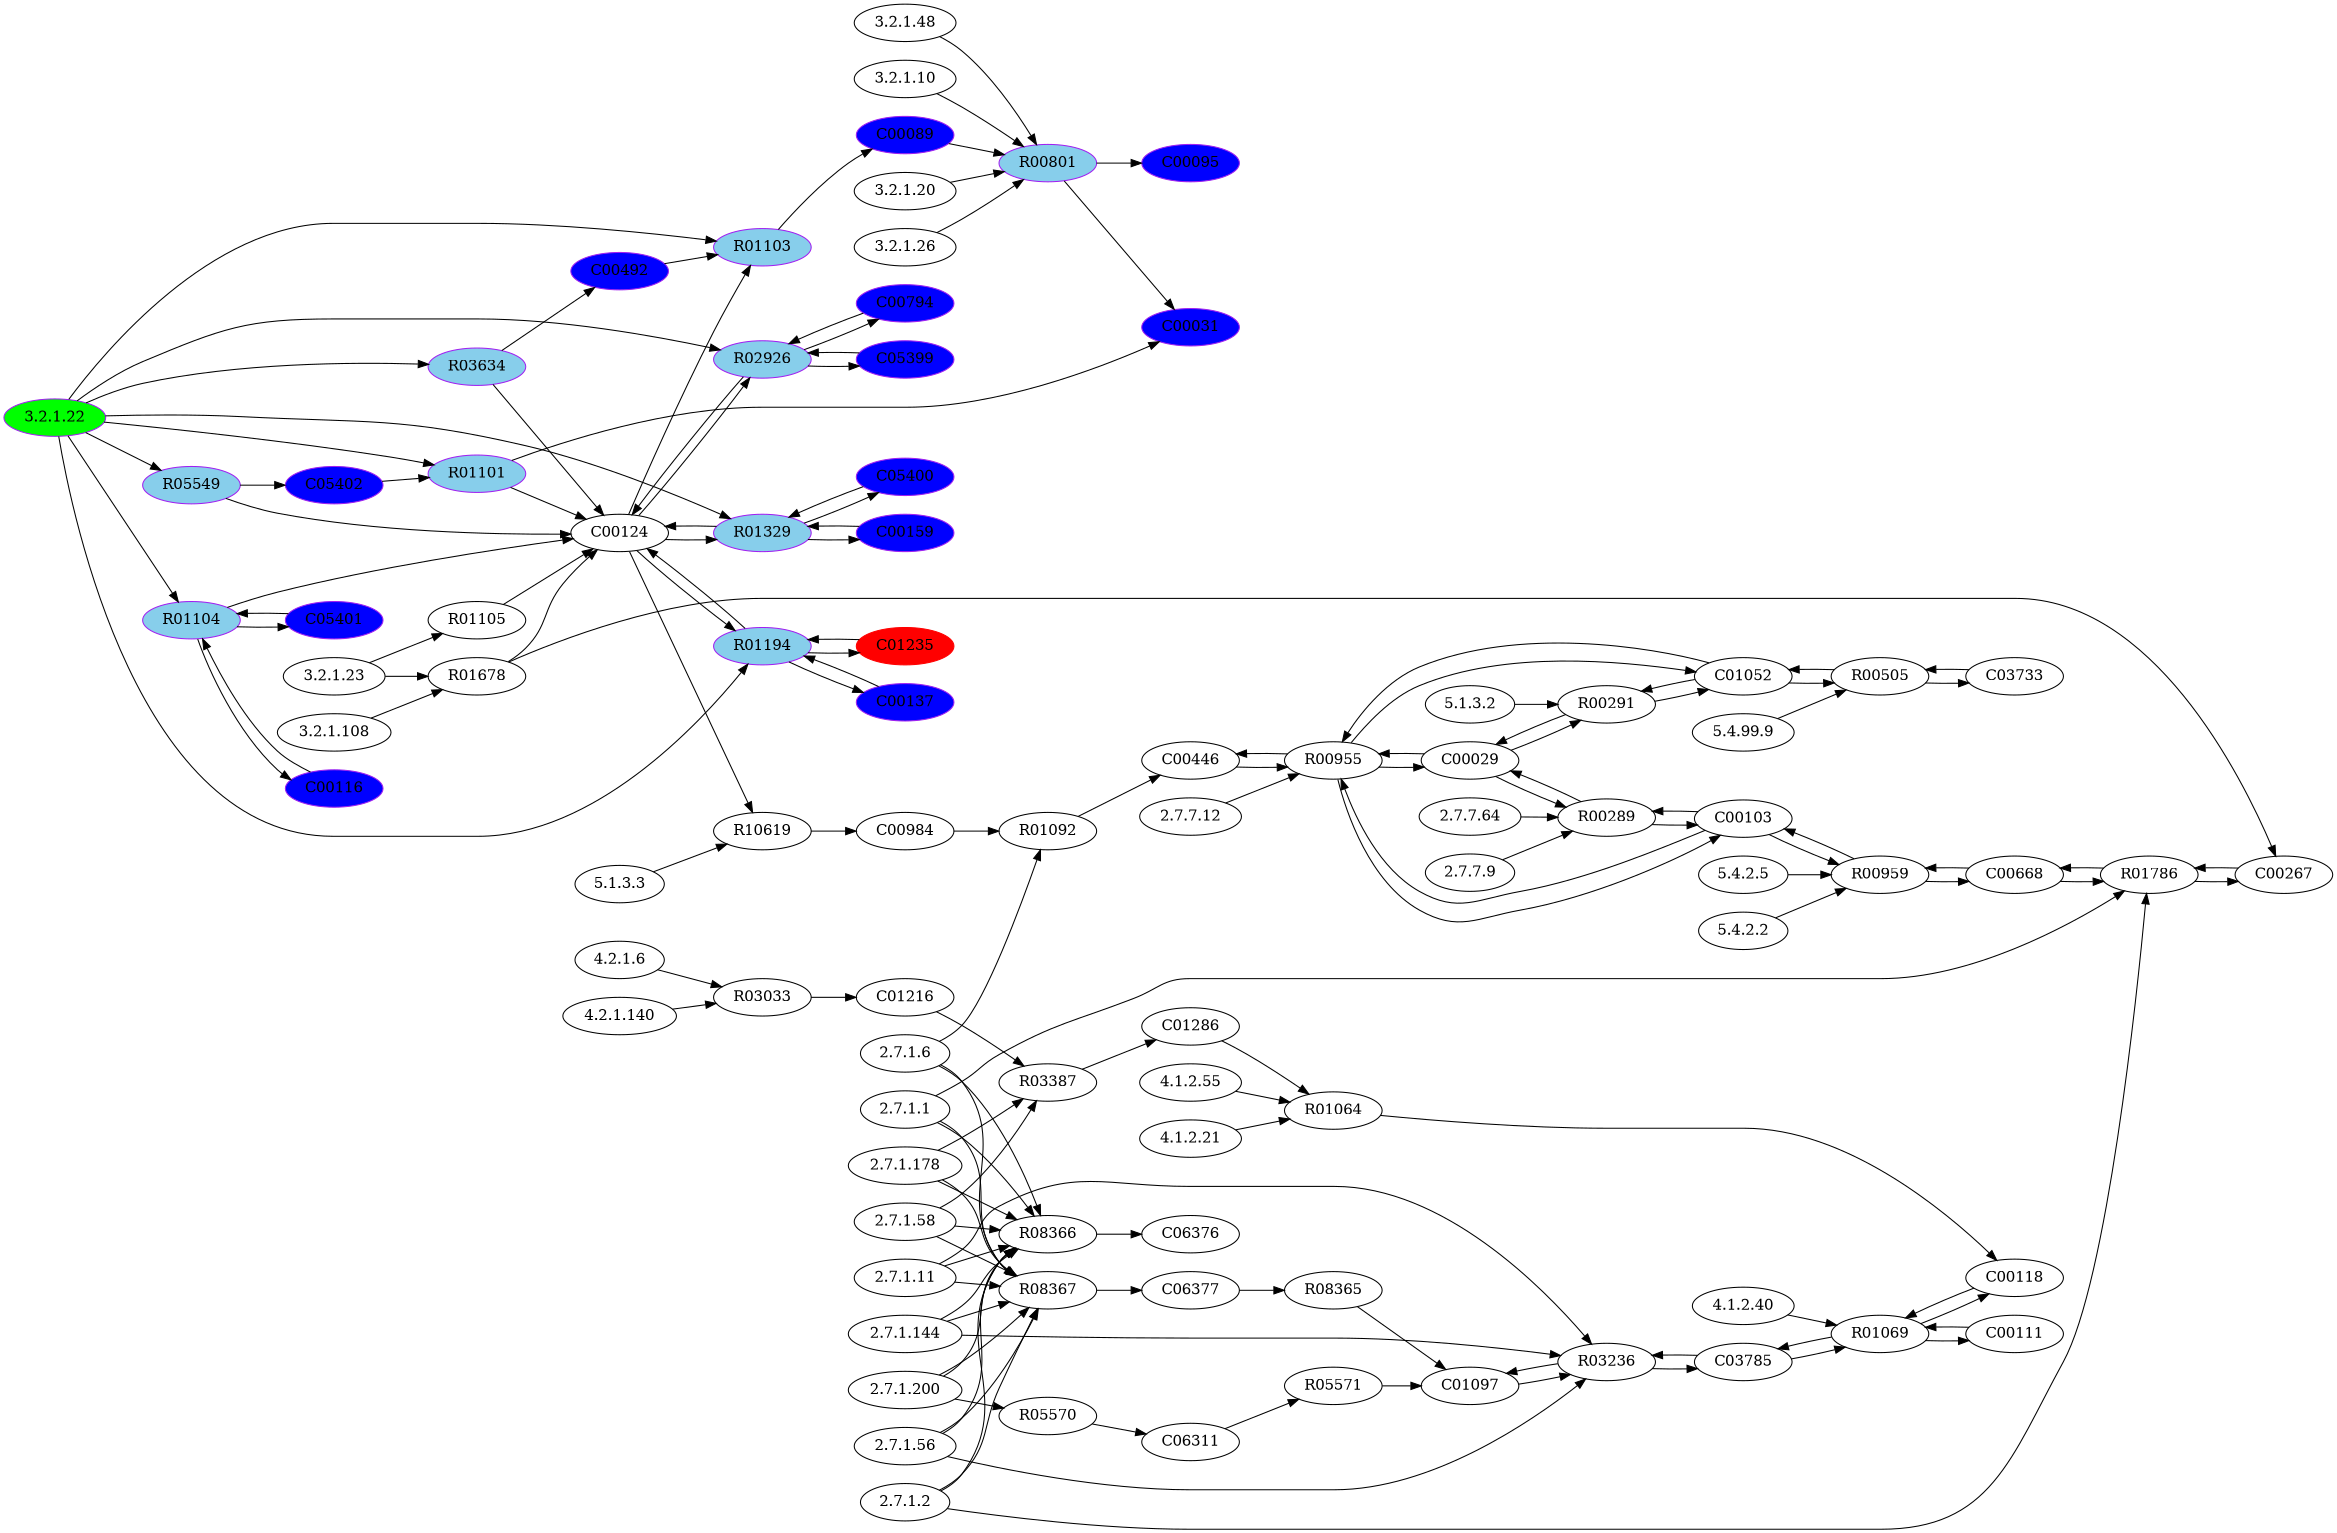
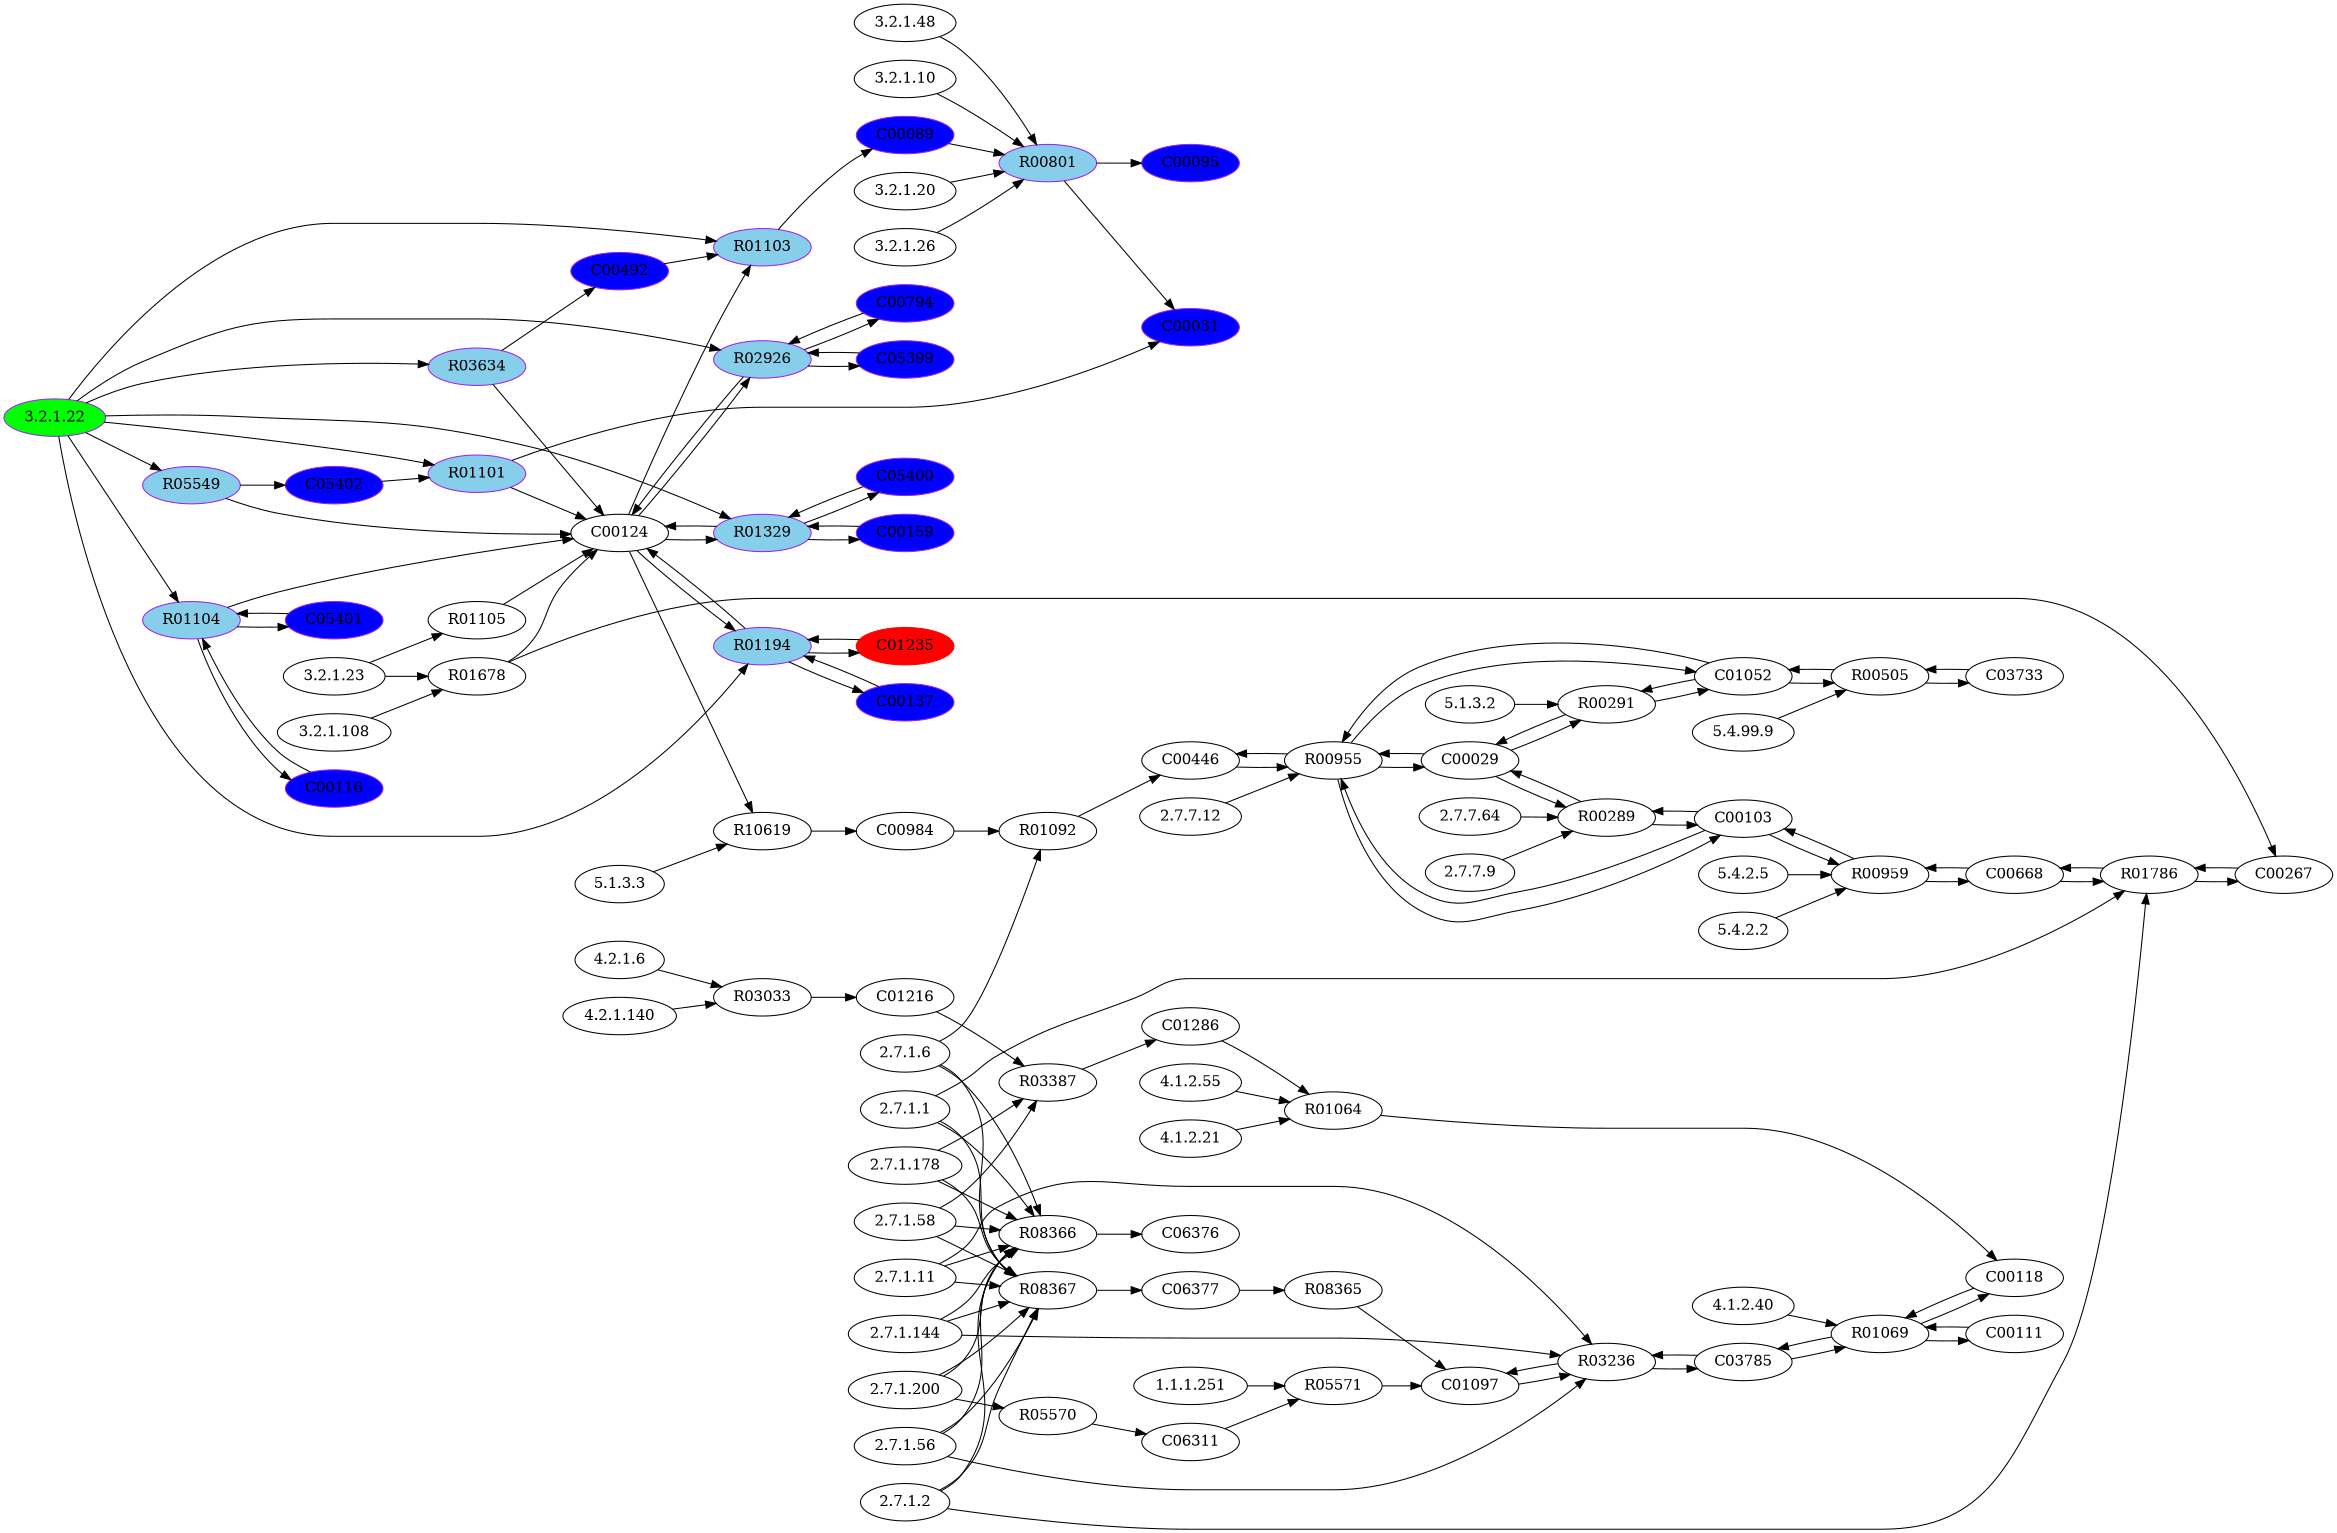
node "1.1.1.251": added
